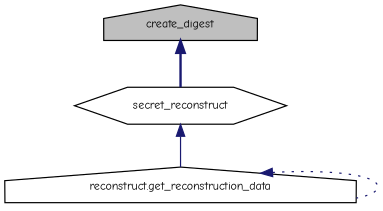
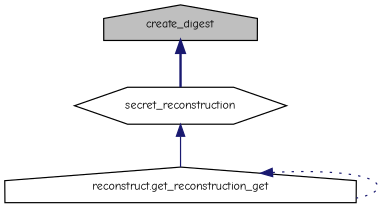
node "secret_reconstruct": label "secret_reconstruct" -> "secret_reconstruction"
node "reconstruct.get_reconstruction_data": label "reconstruct.get_reconstruction_data" -> "reconstruct.get_reconstruction_get"
